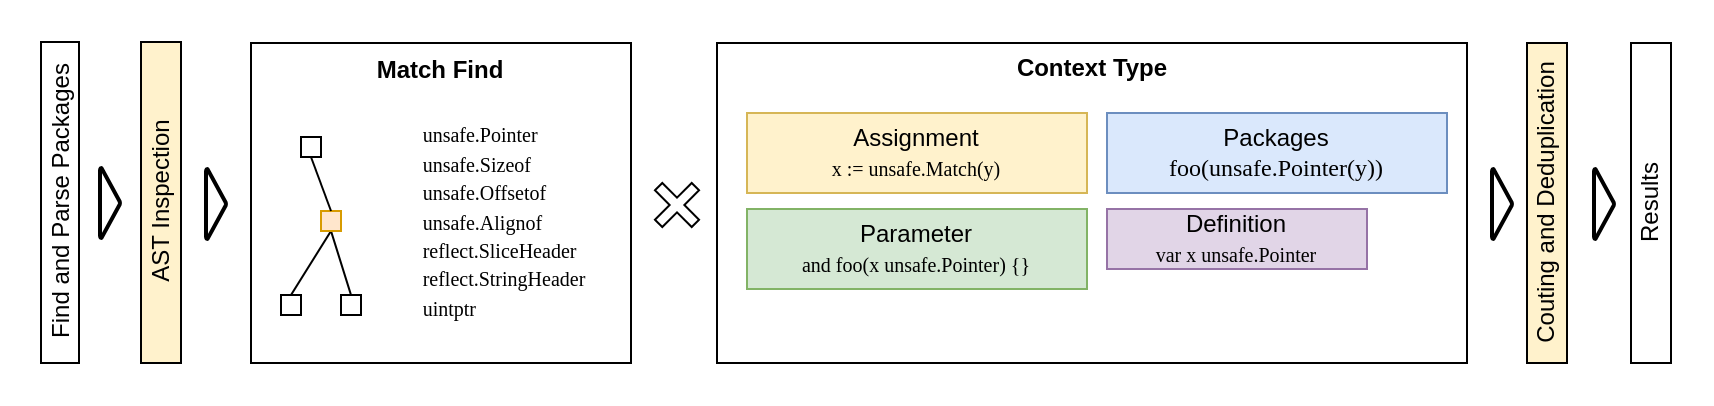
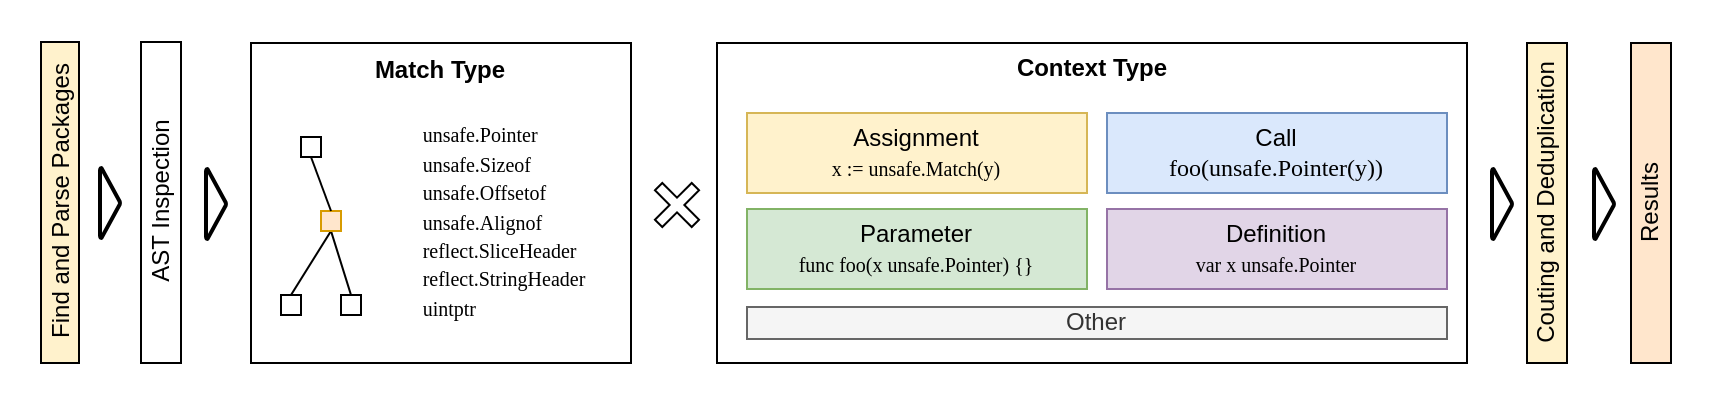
node "Match Find": label "Match Find" -> "Match Type"
node "Packages foo(unsafe.Pointer(y))": label "Packages foo(unsafe.Pointer(y))" -> "Call foo(unsafe.Pointer(y))"
node "Find and Parse Packages": fillcolor #ffffff -> #fff2cc
node "AST Inspection": fillcolor #fff2cc -> #ffffff
node "Results": fillcolor #ffffff -> #ffe6cc
node "Definition var x unsafe.Pointer": size 260x60 -> 340x80
node "Parameter and foo(x unsafe.Pointer) {}": label "Parameter and foo(x unsafe.Pointer) {}" -> "Parameter func foo(x unsafe.Pointer) {}"
node "Other": added
